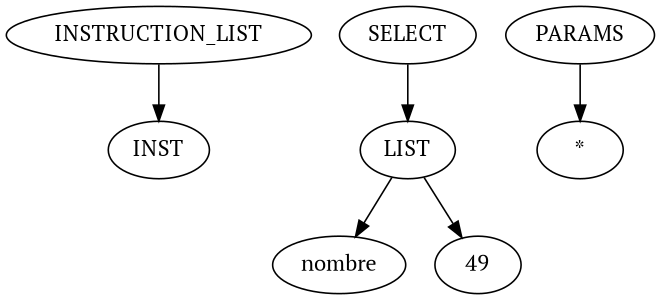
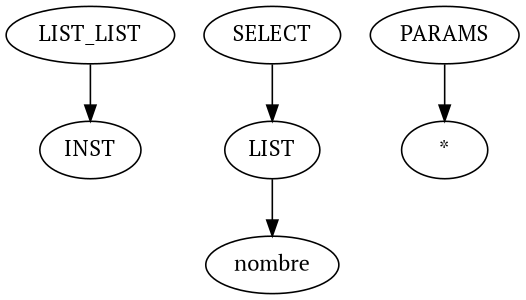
node "INSTRUCTION_LIST": label "INSTRUCTION_LIST" -> "LIST_LIST"
node "49": removed
